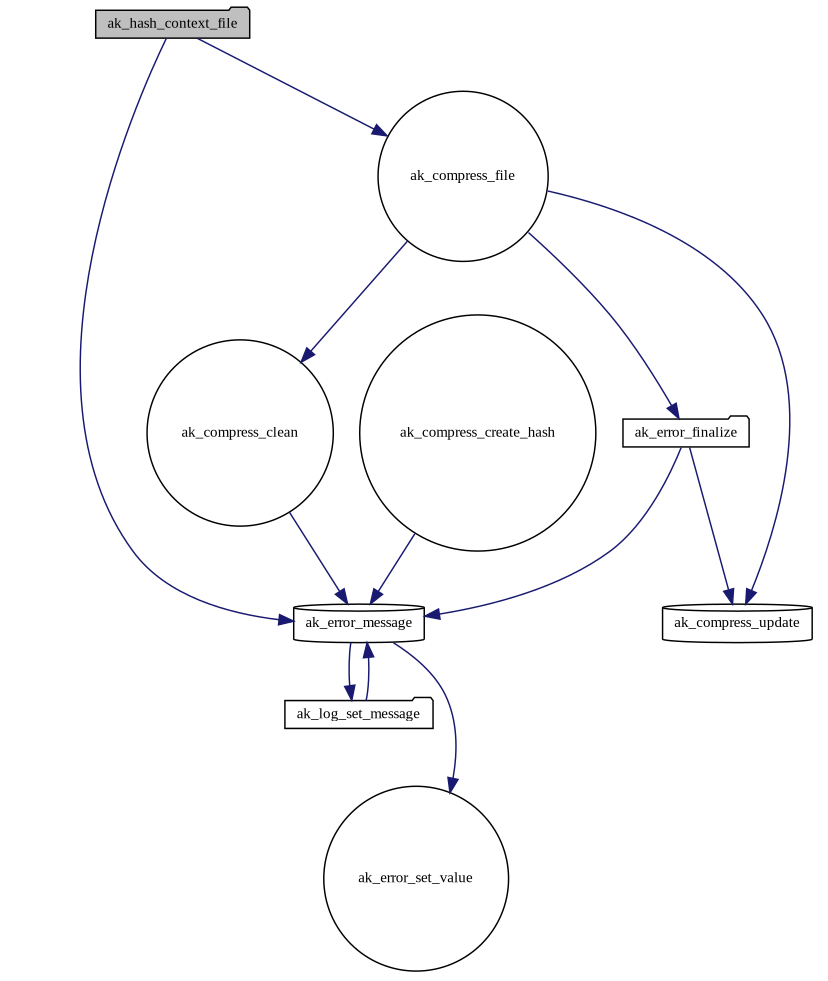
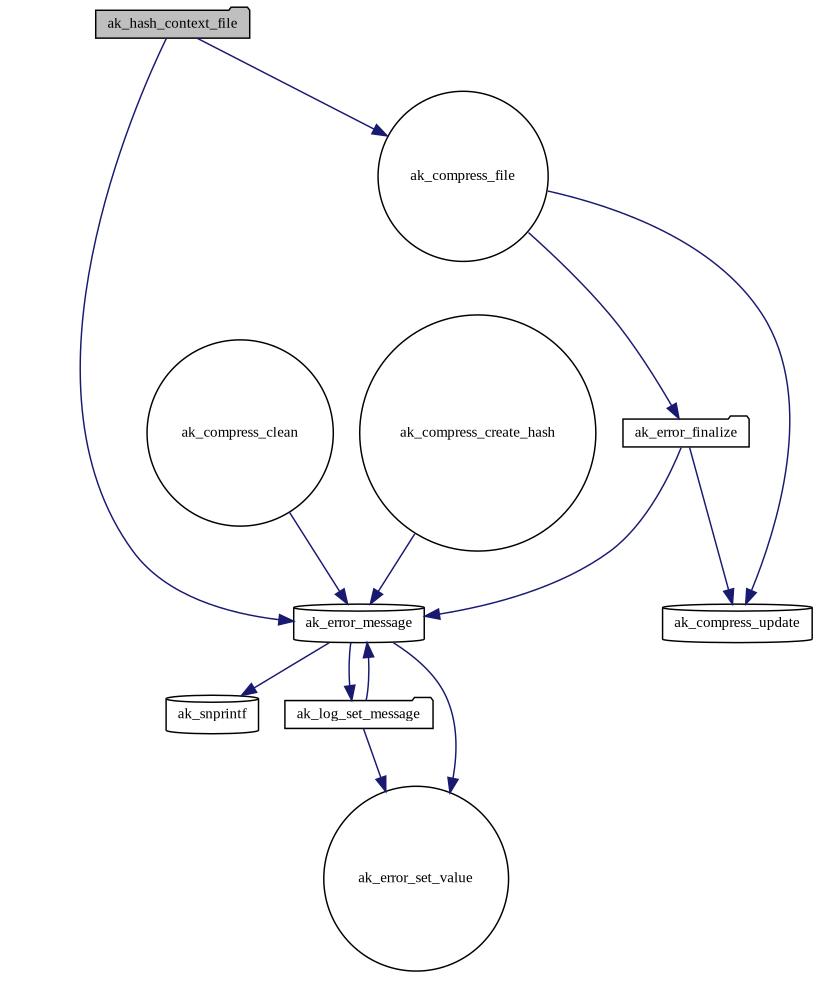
edge "ak_compress_file" -> "ak_compress_clean": removed
node "ak_snprintf": added
edge "ak_log_set_message" -> "ak_error_set_value": added
